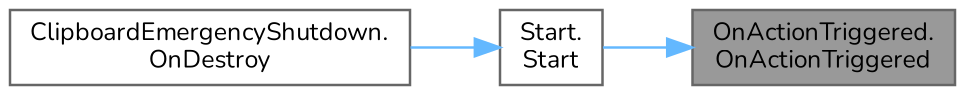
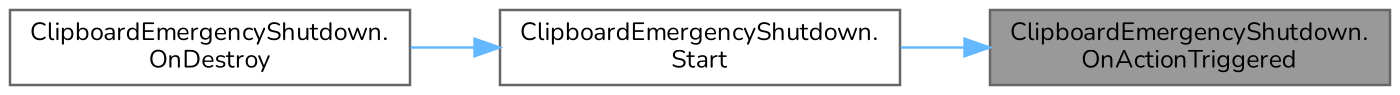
node "Start. Start": label "Start. Start" -> "ClipboardEmergencyShutdown. Start"
node "OnActionTriggered. OnActionTriggered": label "OnActionTriggered. OnActionTriggered" -> "ClipboardEmergencyShutdown. OnActionTriggered"
